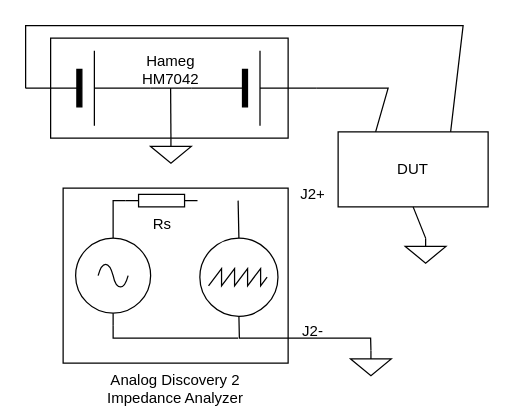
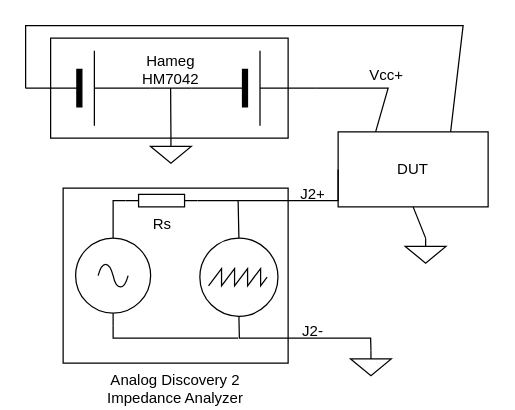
node "Vcc+": added
edge "DUT" -- "Rs": added
